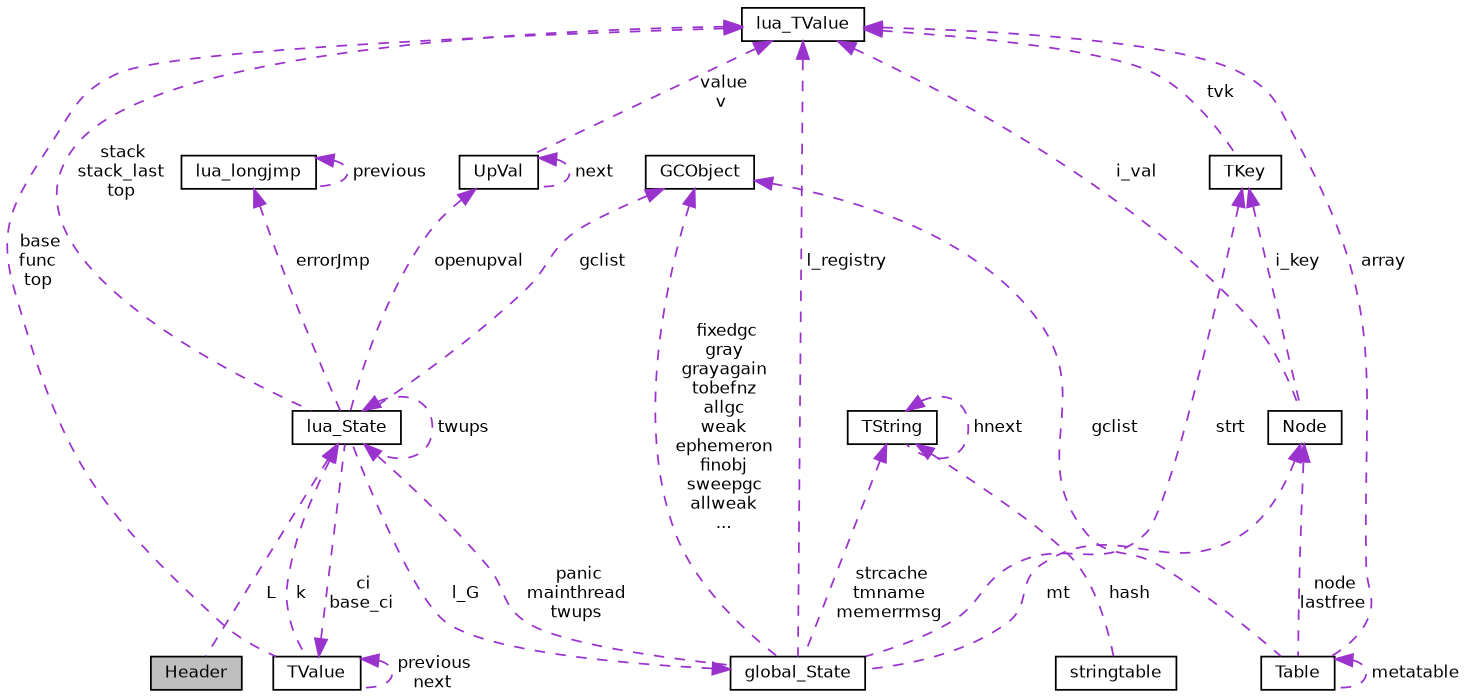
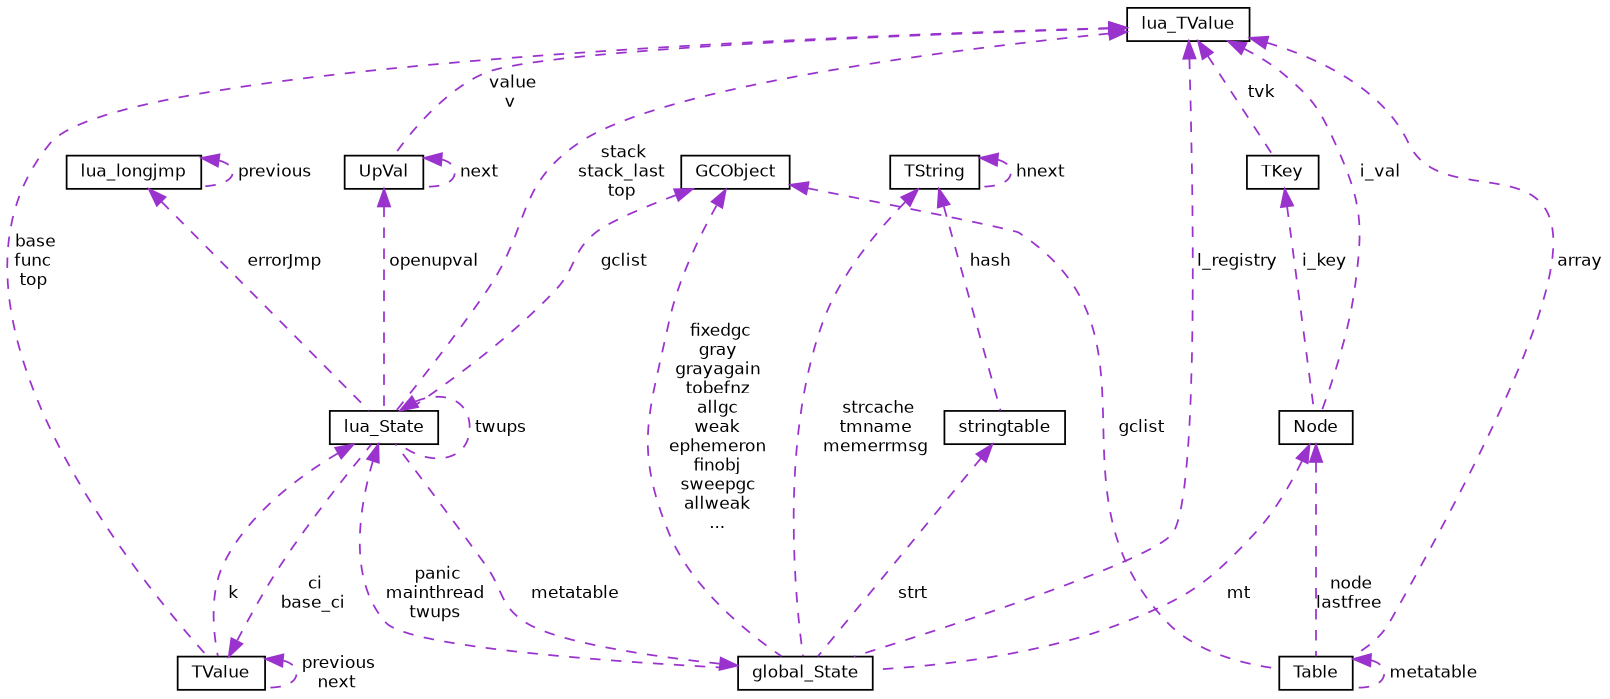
edge "global_State" -> "TKey": now "global_State" -> "stringtable"
edge "lua_State" -> "global_State": label " l_G" -> " metatable"
node "Header": removed
